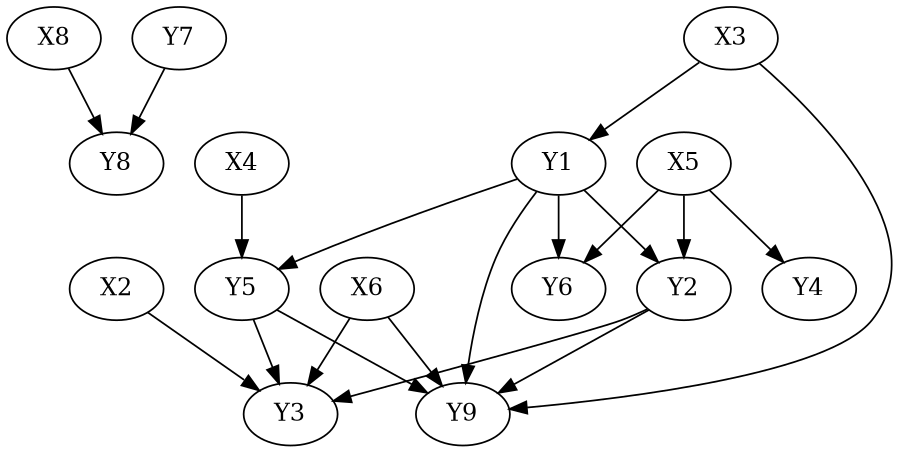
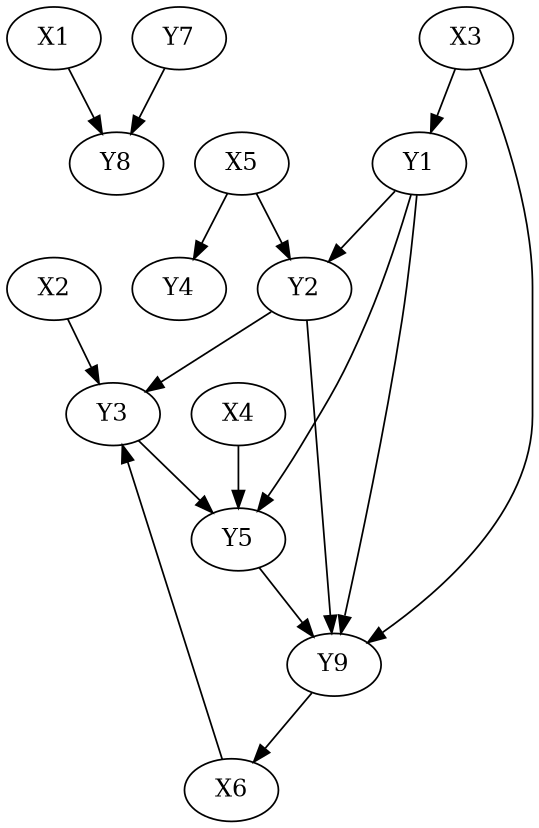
node "X8": label "X8" -> "X1"
node "Y6": removed
edge "Y5" -> "Y3": reversed
edge "X6" -> "Y9": reversed
